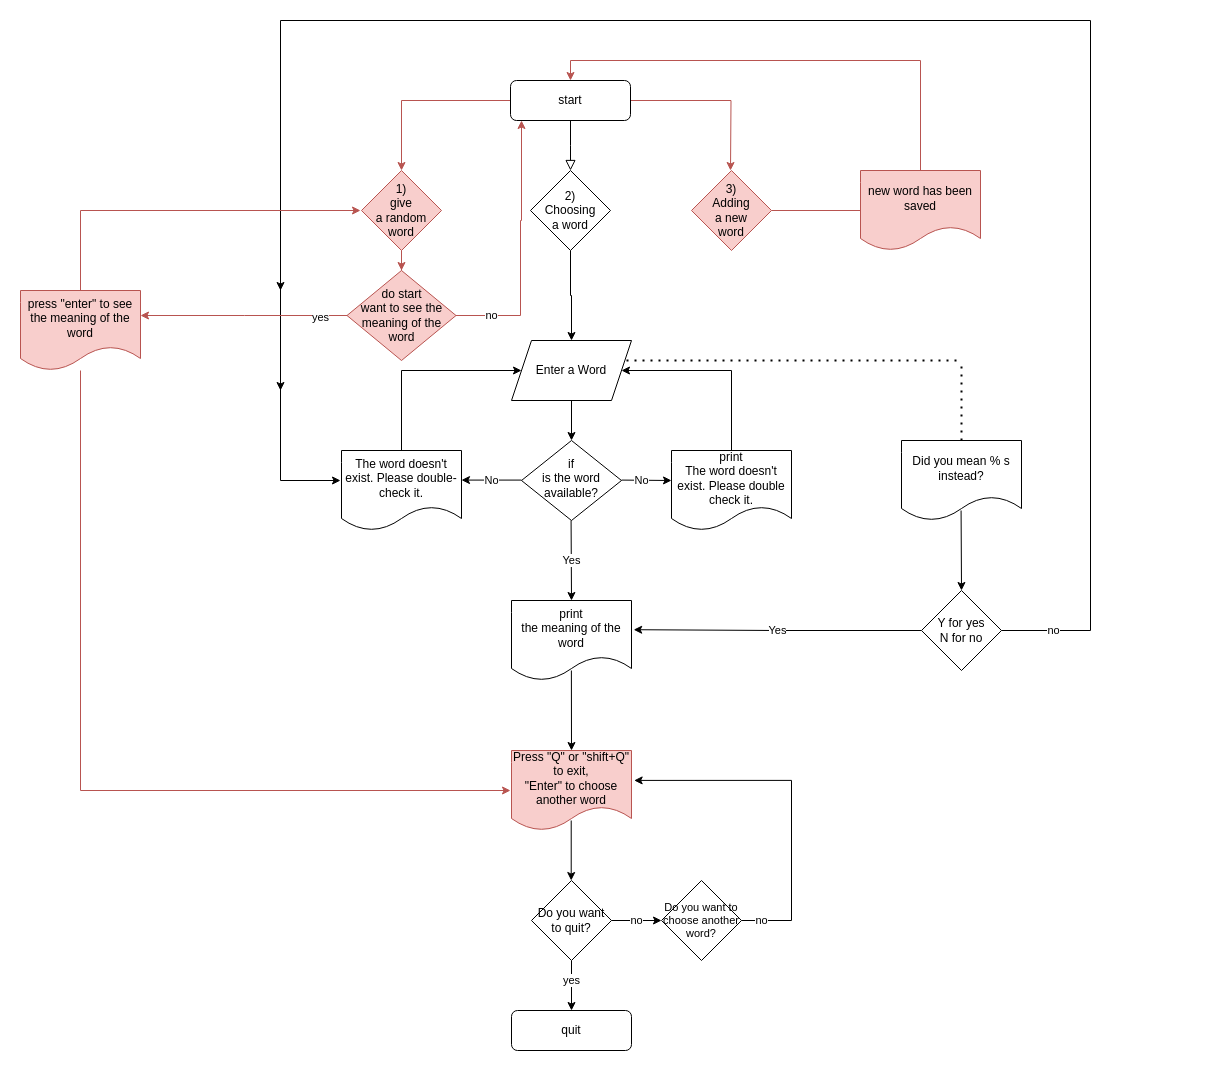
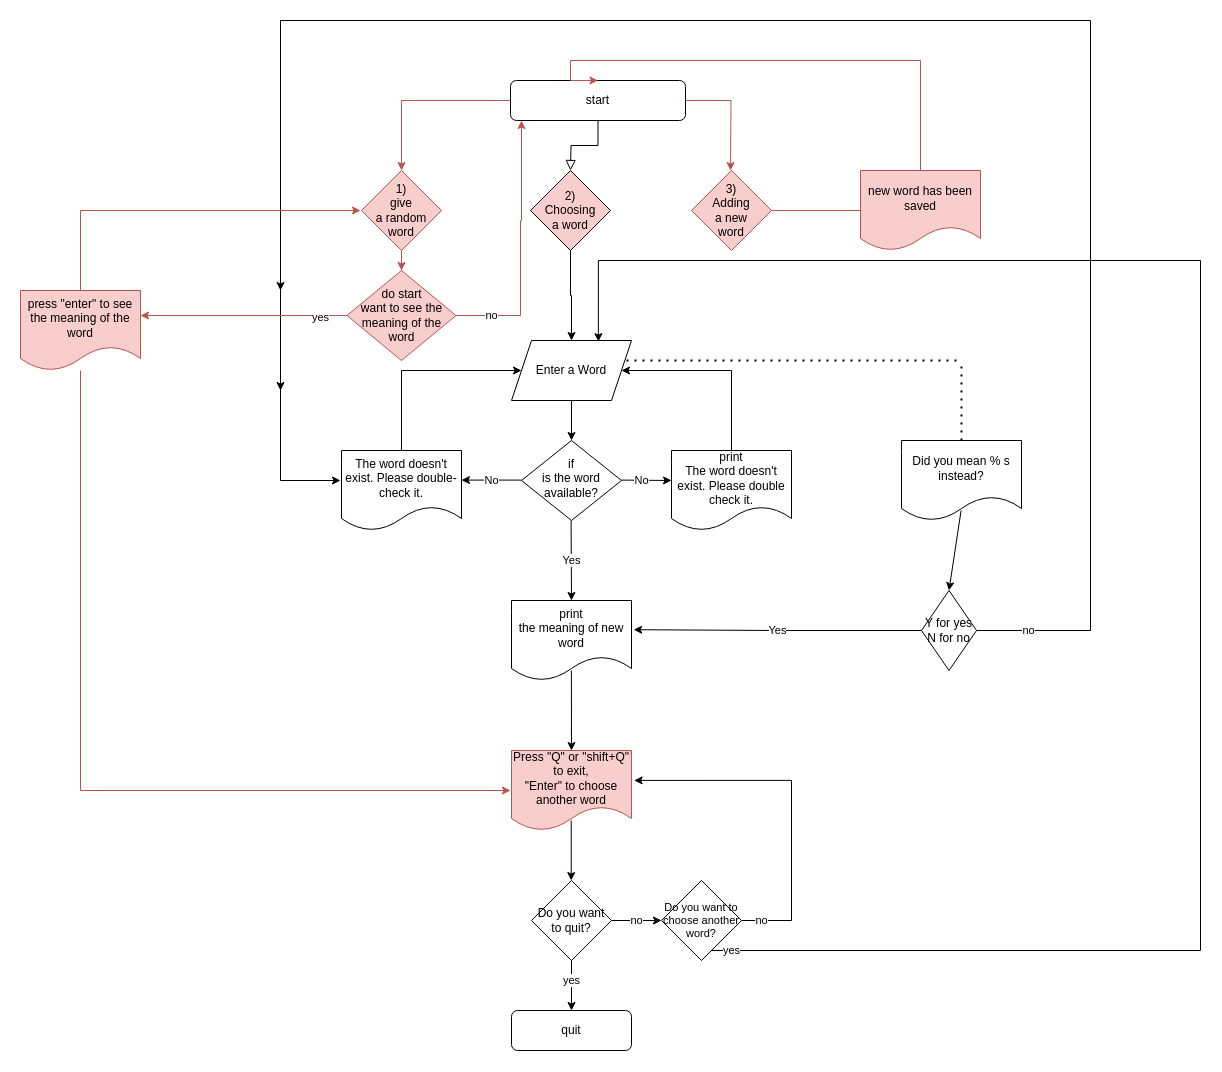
node "start": size 120x40 -> 175x40
node "2) Choosing a word": fillcolor #ffffff -> #f8cecc
edge "Do you want to choose another word?" -> "Enter a Word": added, label "yes"
node "print the meaning of the word": label "print the meaning of the word" -> "print the meaning of new word"
node "Y for yes N for no": size 80x80 -> 55x80
